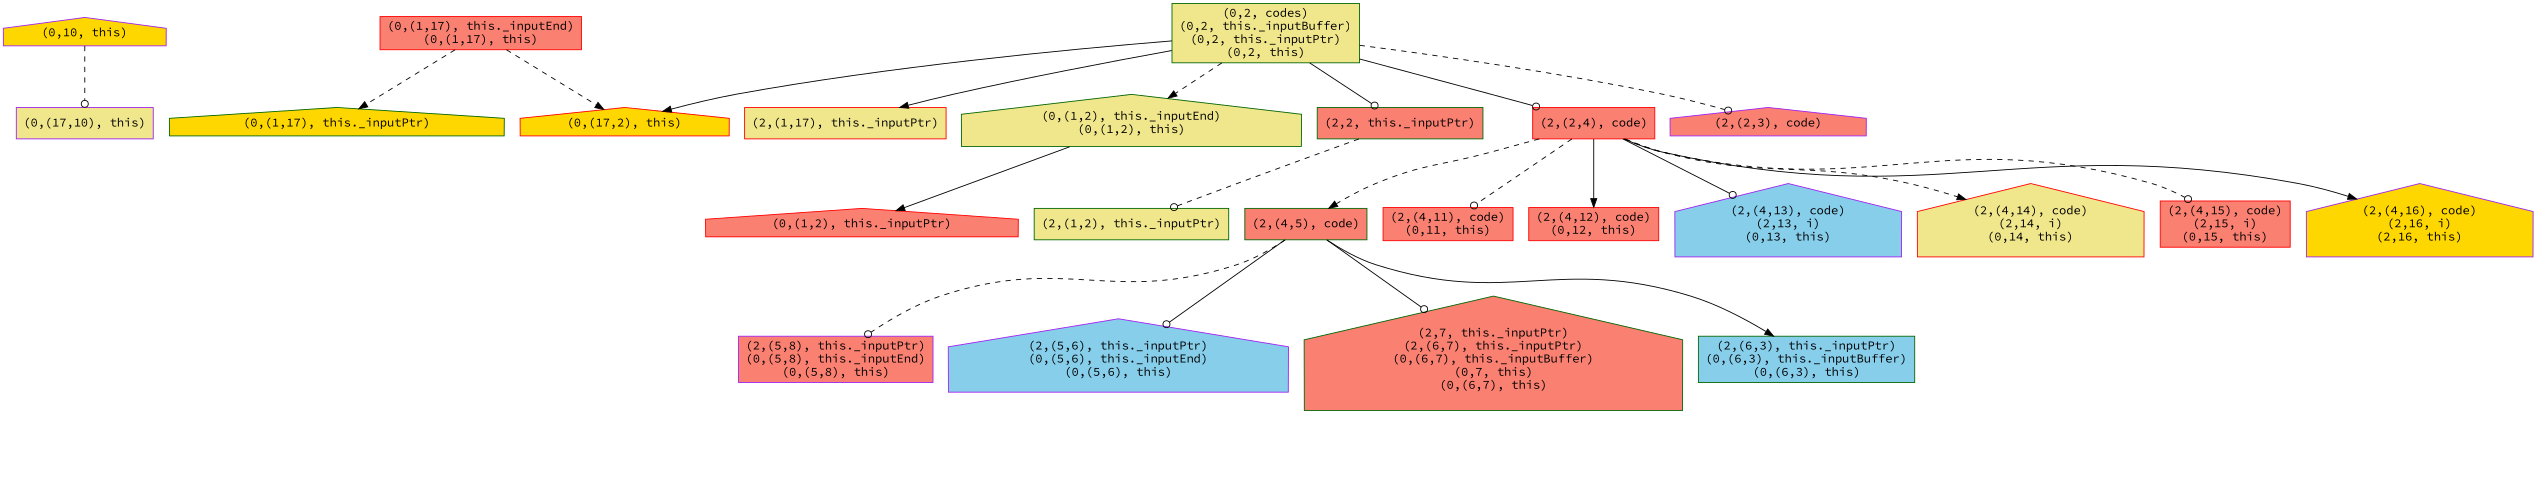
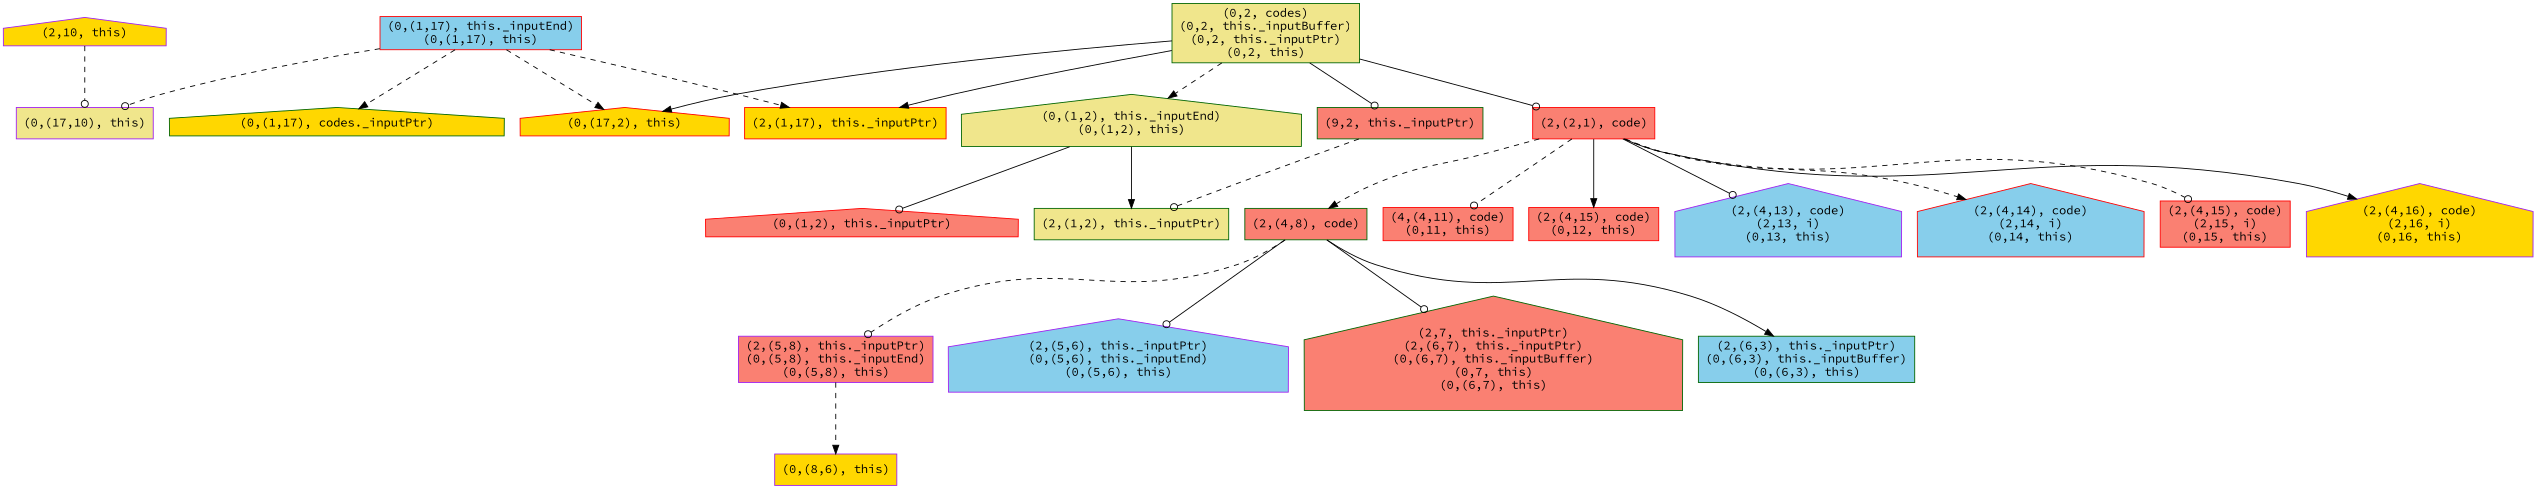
node "(0,10, this)": label "(0,10, this)" -> "(2,10, this)"
node "(0,(1,17), this._inputEnd) (0,(1,17), this)": fillcolor salmon -> skyblue
edge "(0,(1,17), this._inputEnd) (0,(1,17), this)" -> "(0,(17,10), this)": added
edge "(0,(1,17), this._inputEnd) (0,(1,17), this)" -> "(2,(1,17), this._inputPtr)": added
node "(0,(1,17), this._inputPtr)": label "(0,(1,17), this._inputPtr)" -> "(0,(1,17), codes._inputPtr)"
node "(2,(1,17), this._inputPtr)": fillcolor khaki -> gold
node "(2,2, this._inputPtr)": label "(2,2, this._inputPtr)" -> "(9,2, this._inputPtr)"
node "(2,(2,4), code)": label "(2,(2,4), code)" -> "(2,(2,1), code)"
node "(2,(2,3), code)": removed
edge "(0,(1,2), this._inputEnd) (0,(1,2), this)" -> "(2,(1,2), this._inputPtr)": added
edge "(0,(1,2), this._inputEnd) (0,(1,2), this)" -> "(0,(1,2), this._inputPtr)": arrowhead normal -> odot
node "(2,(4,5), code)": label "(2,(4,5), code)" -> "(2,(4,8), code)"
node "(2,(4,11), code) (0,11, this)": label "(2,(4,11), code) (0,11, this)" -> "(4,(4,11), code) (0,11, this)"
node "(2,(4,12), code) (0,12, this)": label "(2,(4,12), code) (0,12, this)" -> "(2,(4,15), code) (0,12, this)"
node "(2,(4,14), code) (2,14, i) (0,14, this)": fillcolor khaki -> skyblue
node "(2,(4,16), code) (2,16, i) (2,16, this)": label "(2,(4,16), code) (2,16, i) (2,16, this)" -> "(2,(4,16), code) (2,16, i) (0,16, this)"
node "(0,(8,6), this)": added
